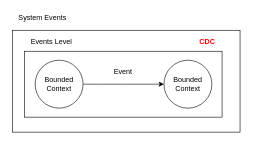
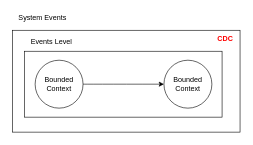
node "CDC": moved (207, 42) -> (225, 39)
node "Event": removed
